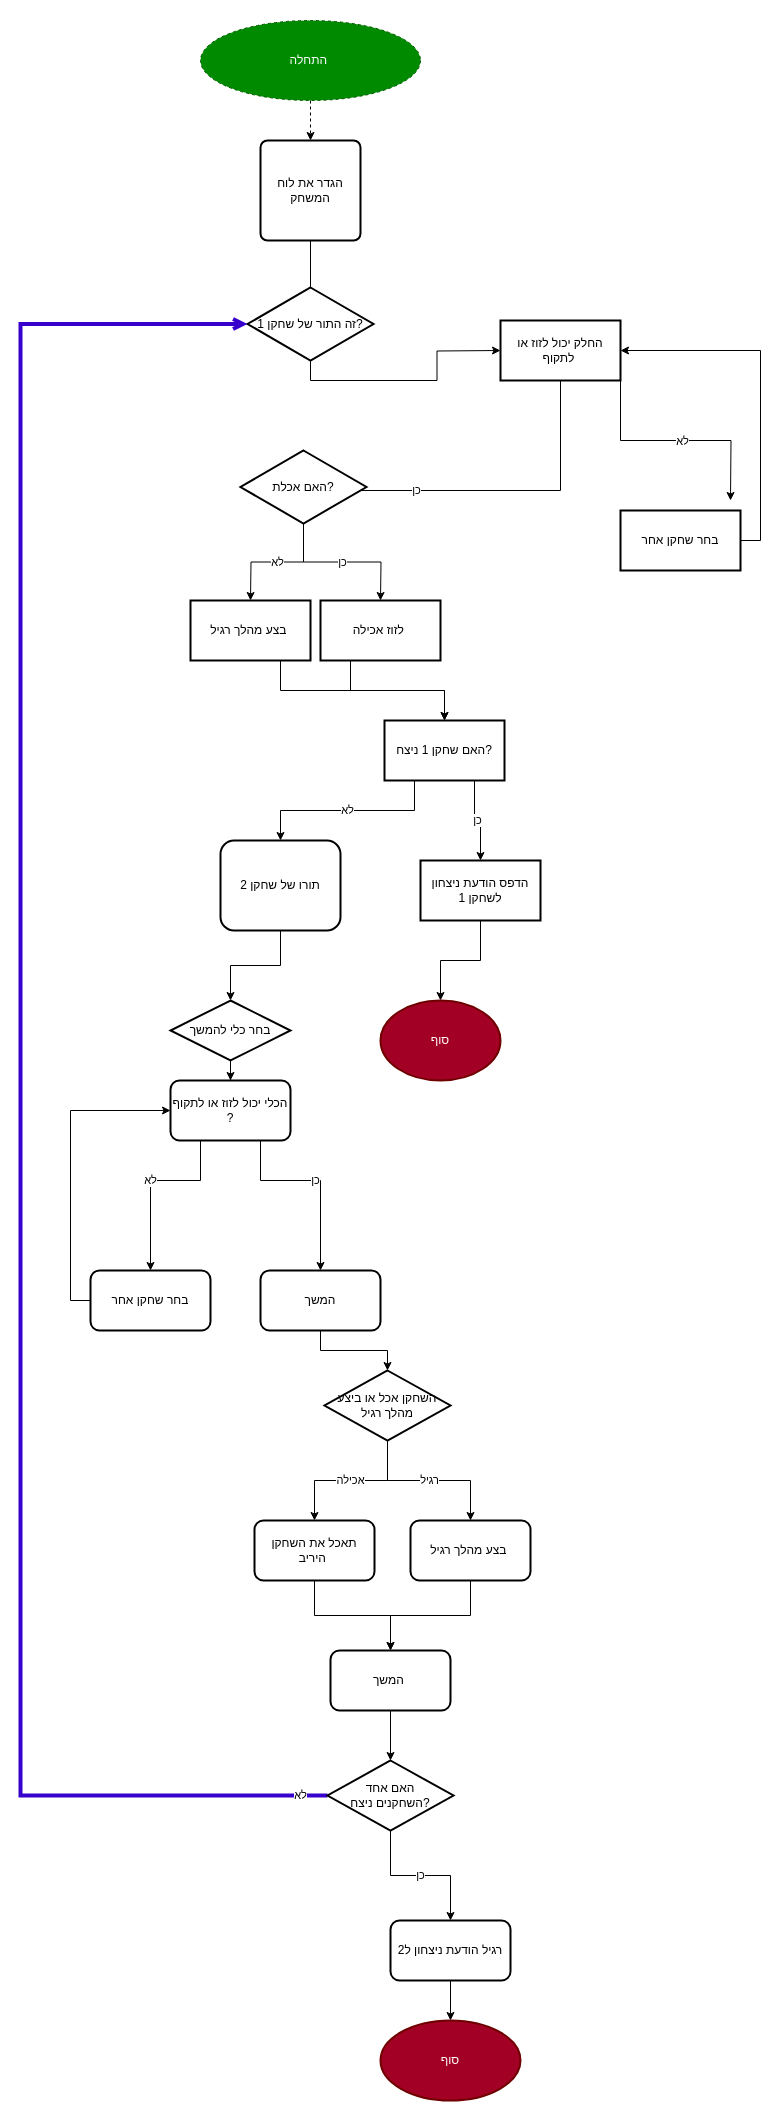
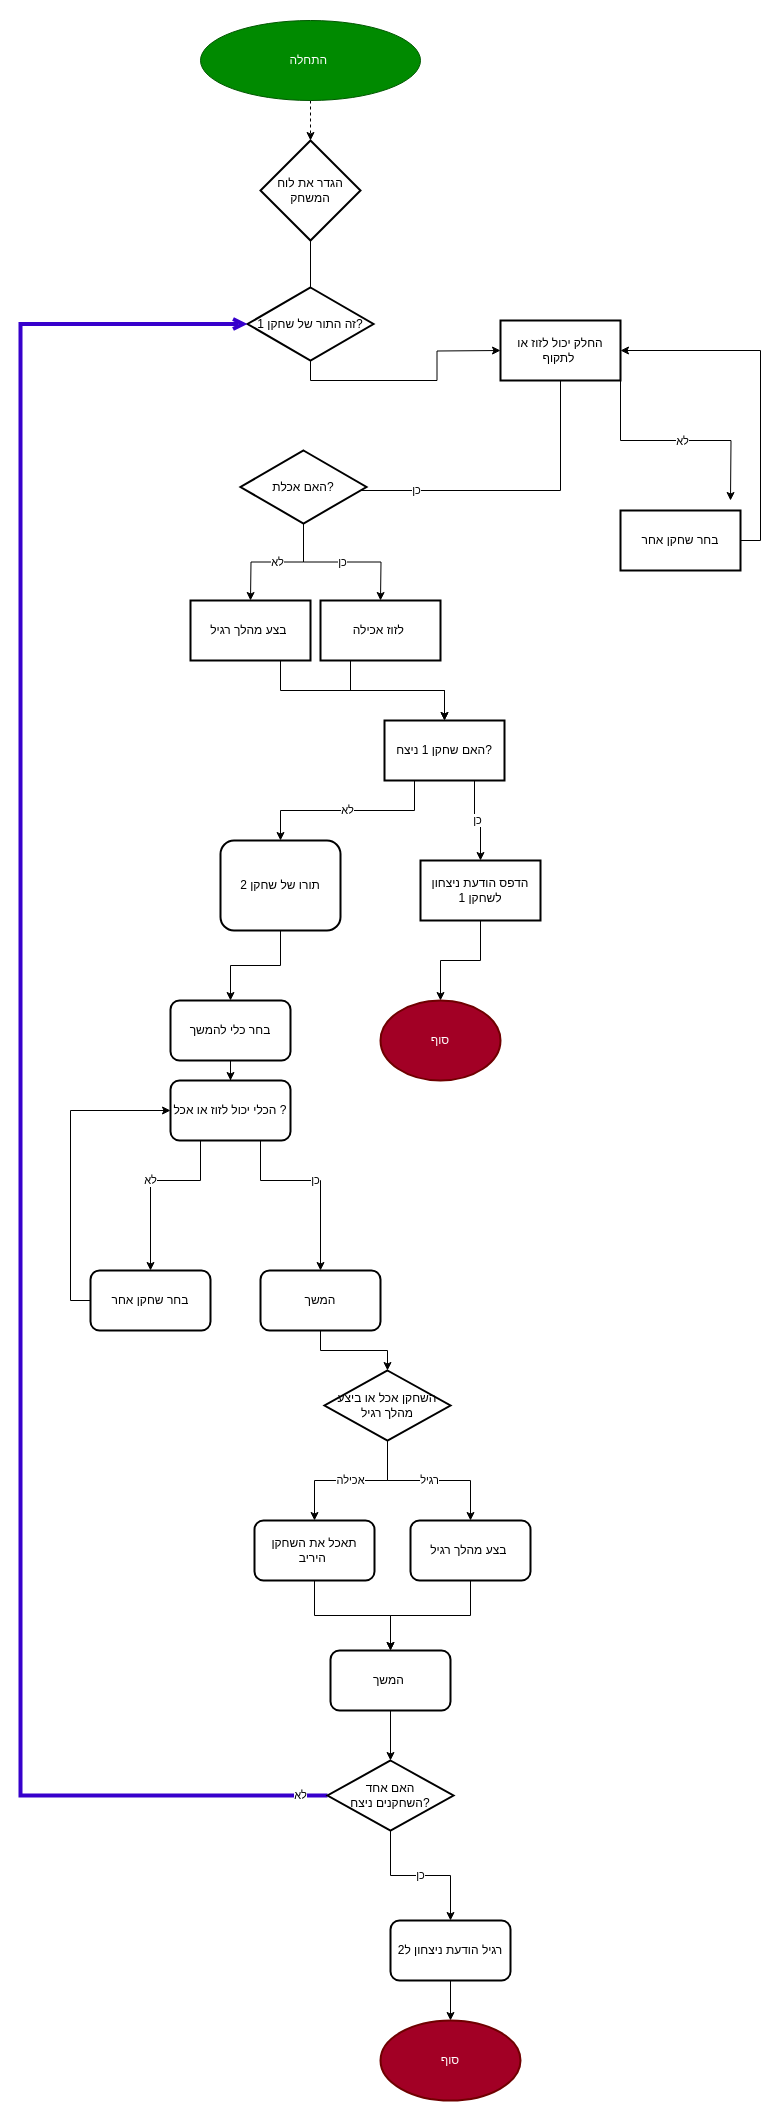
node "התחלה": style dashed -> solid
node "הגדר את לוח המשחק": shape rounded rectangle -> diamond
node "בחר כלי להמשך": shape diamond -> rounded rectangle
node "הכלי יכול לזוז או לתקוף ?": label "הכלי יכול לזוז או לתקוף ?" -> "הכלי יכול לזוז או אכל ?"
